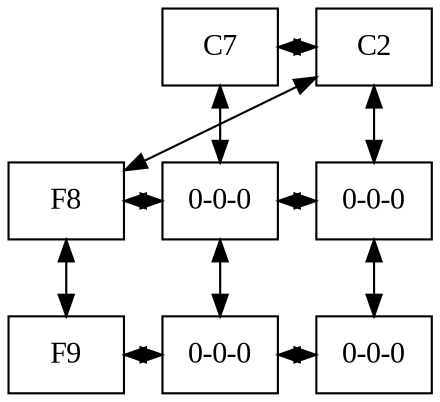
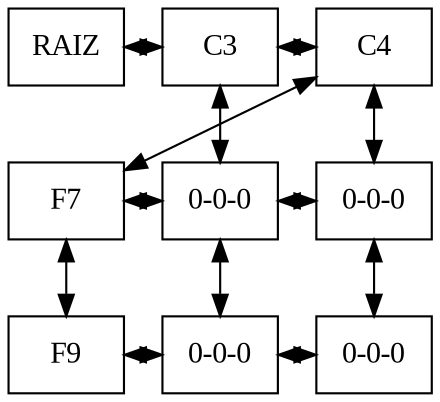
node "RAIZ": added
node "C7": label "C7" -> "C3"
node "C2": label "C2" -> "C4"
node "F8": label "F8" -> "F7"
